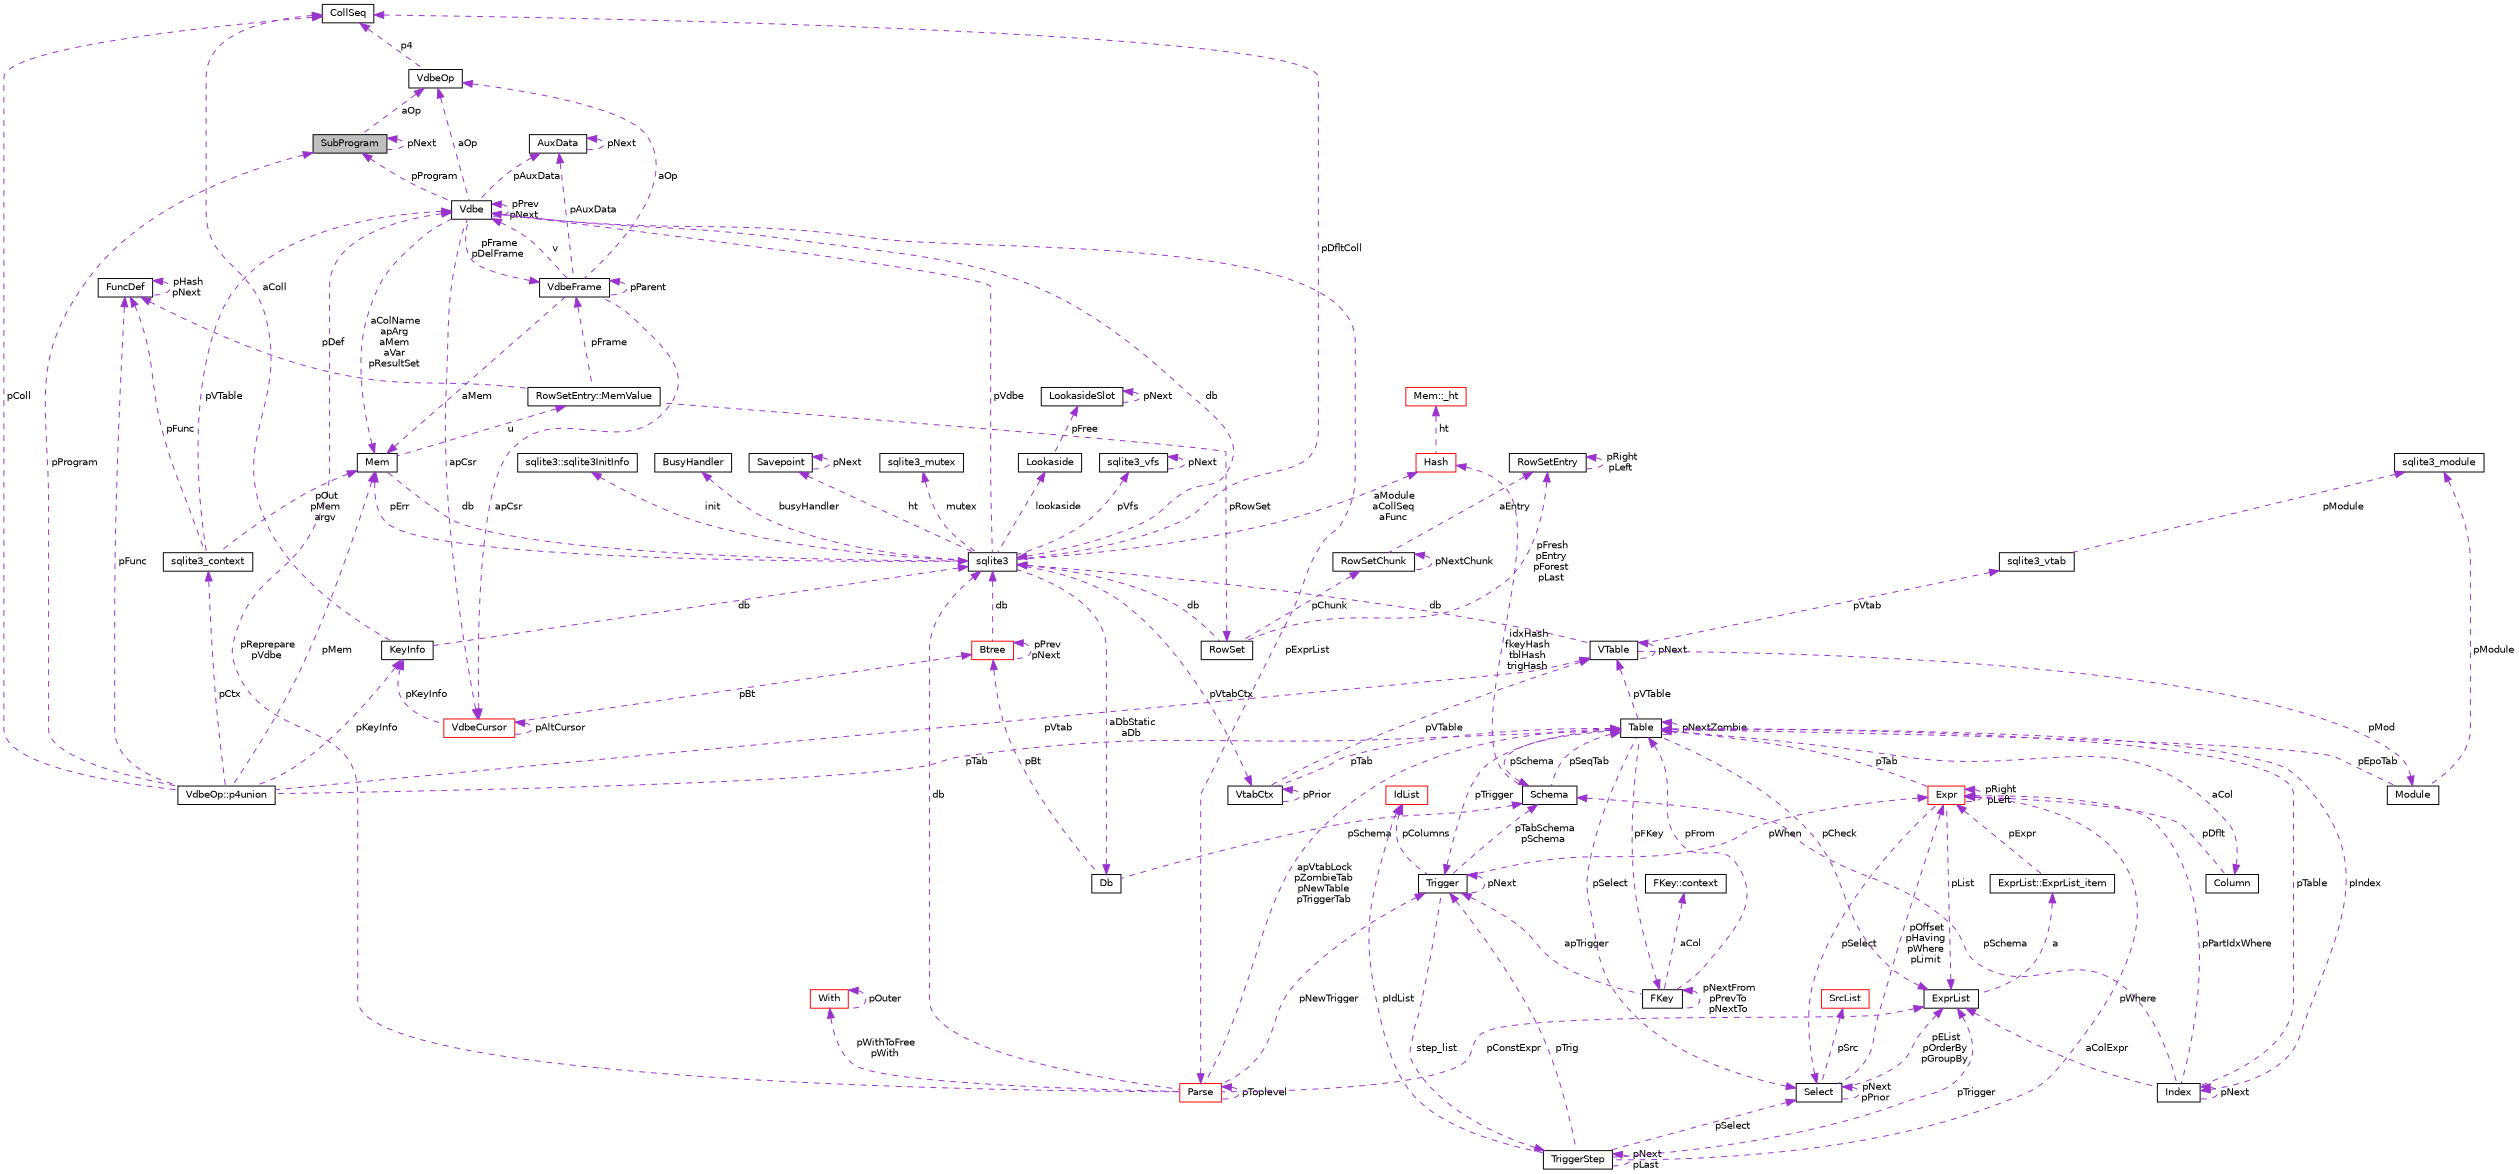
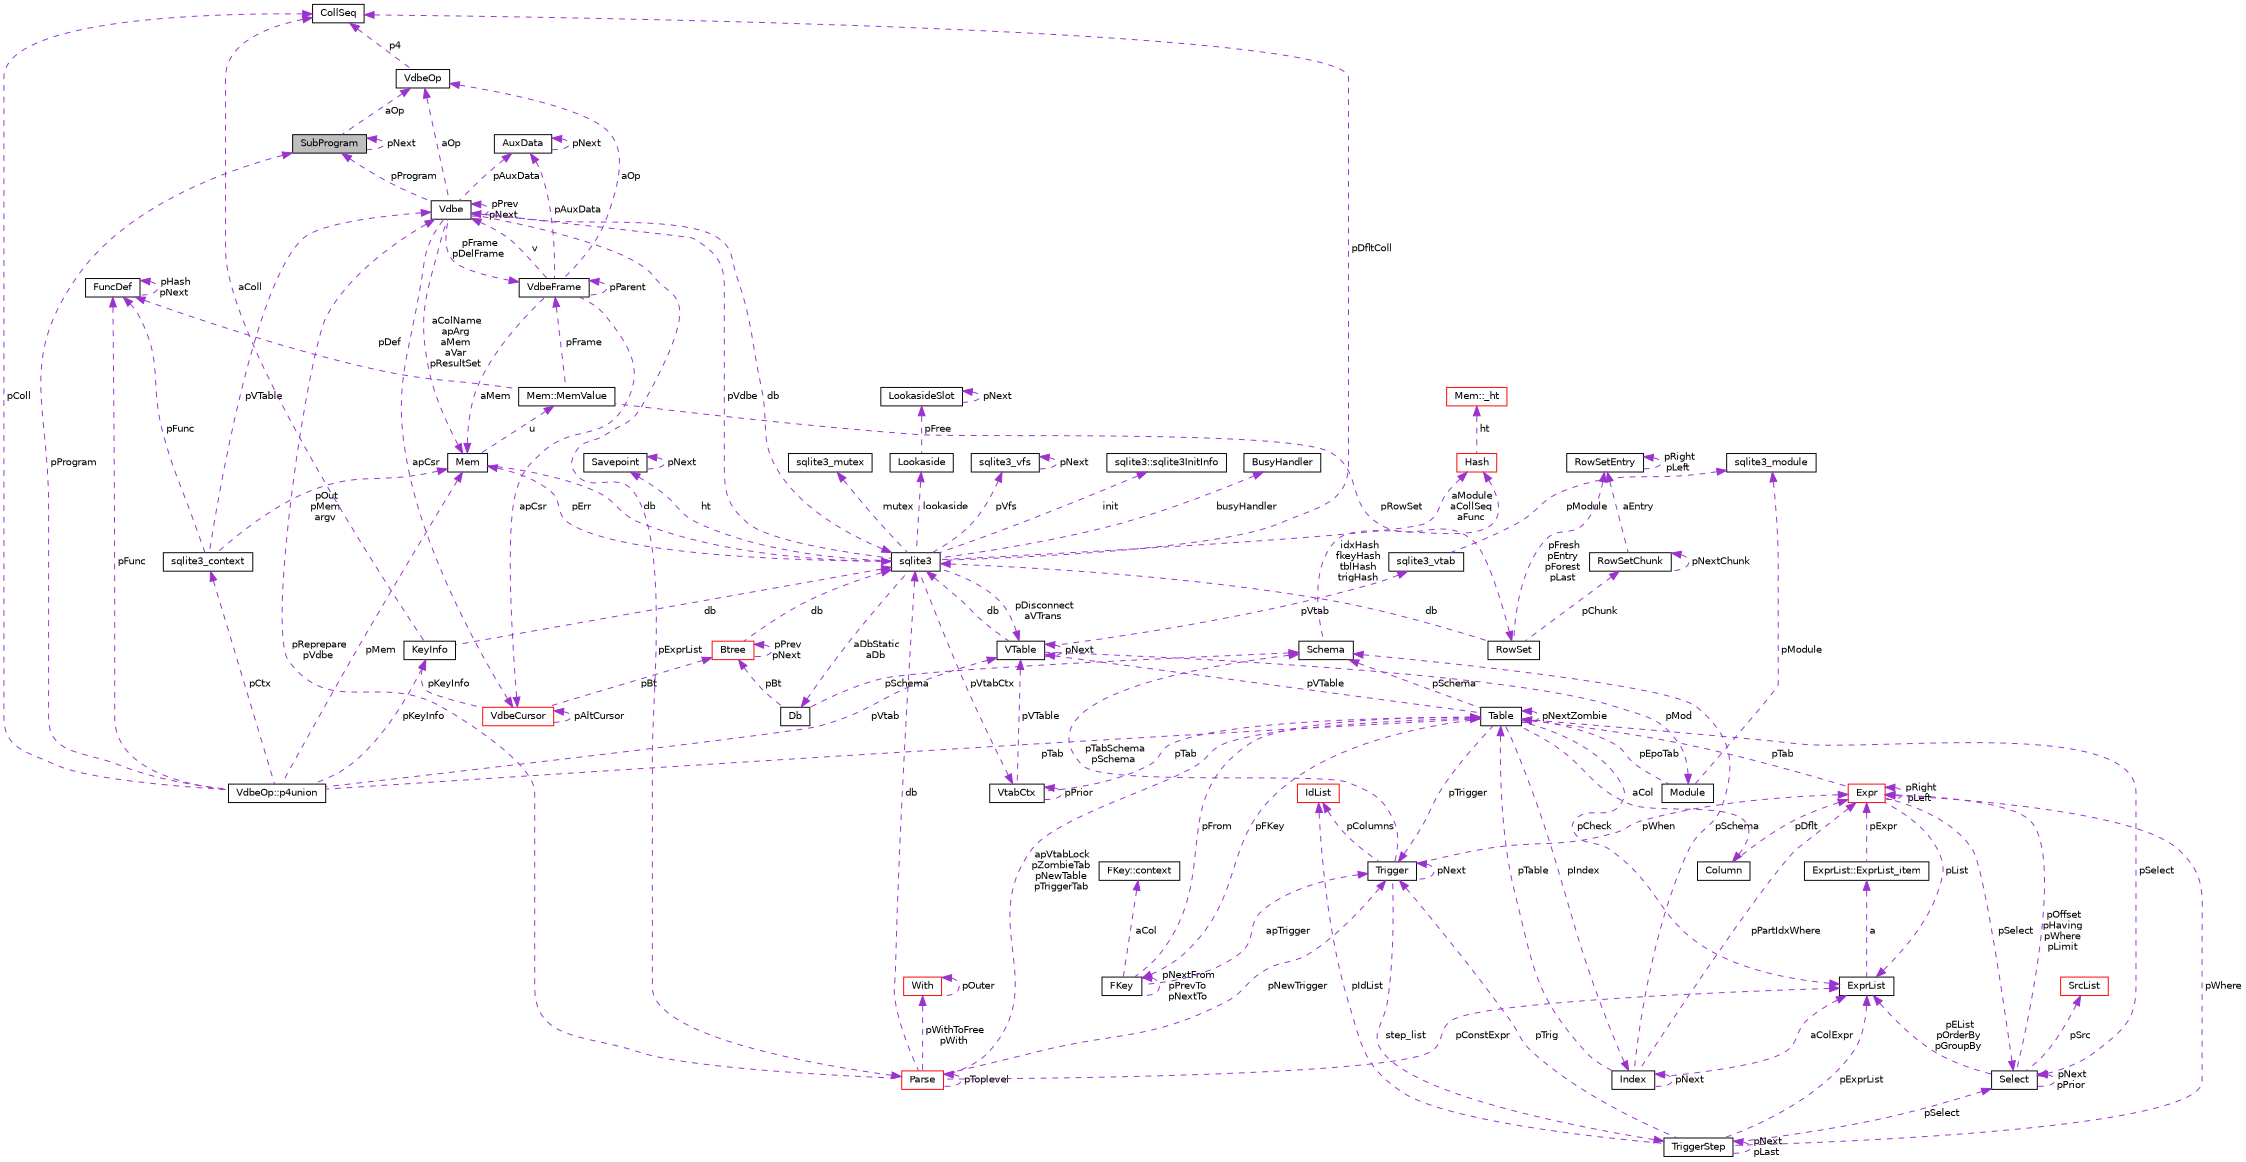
node "RowSetEntry::MemValue": label "RowSetEntry::MemValue" -> "Mem::MemValue"
edge "sqlite3" -> "VTable": added, label "pDisconnect aVTrans"
edge "Schema" -> "Table": removed, label "pSeqTab"
edge "TriggerStep" -> "ExprList": label " pTrigger" -> " pExprList"
